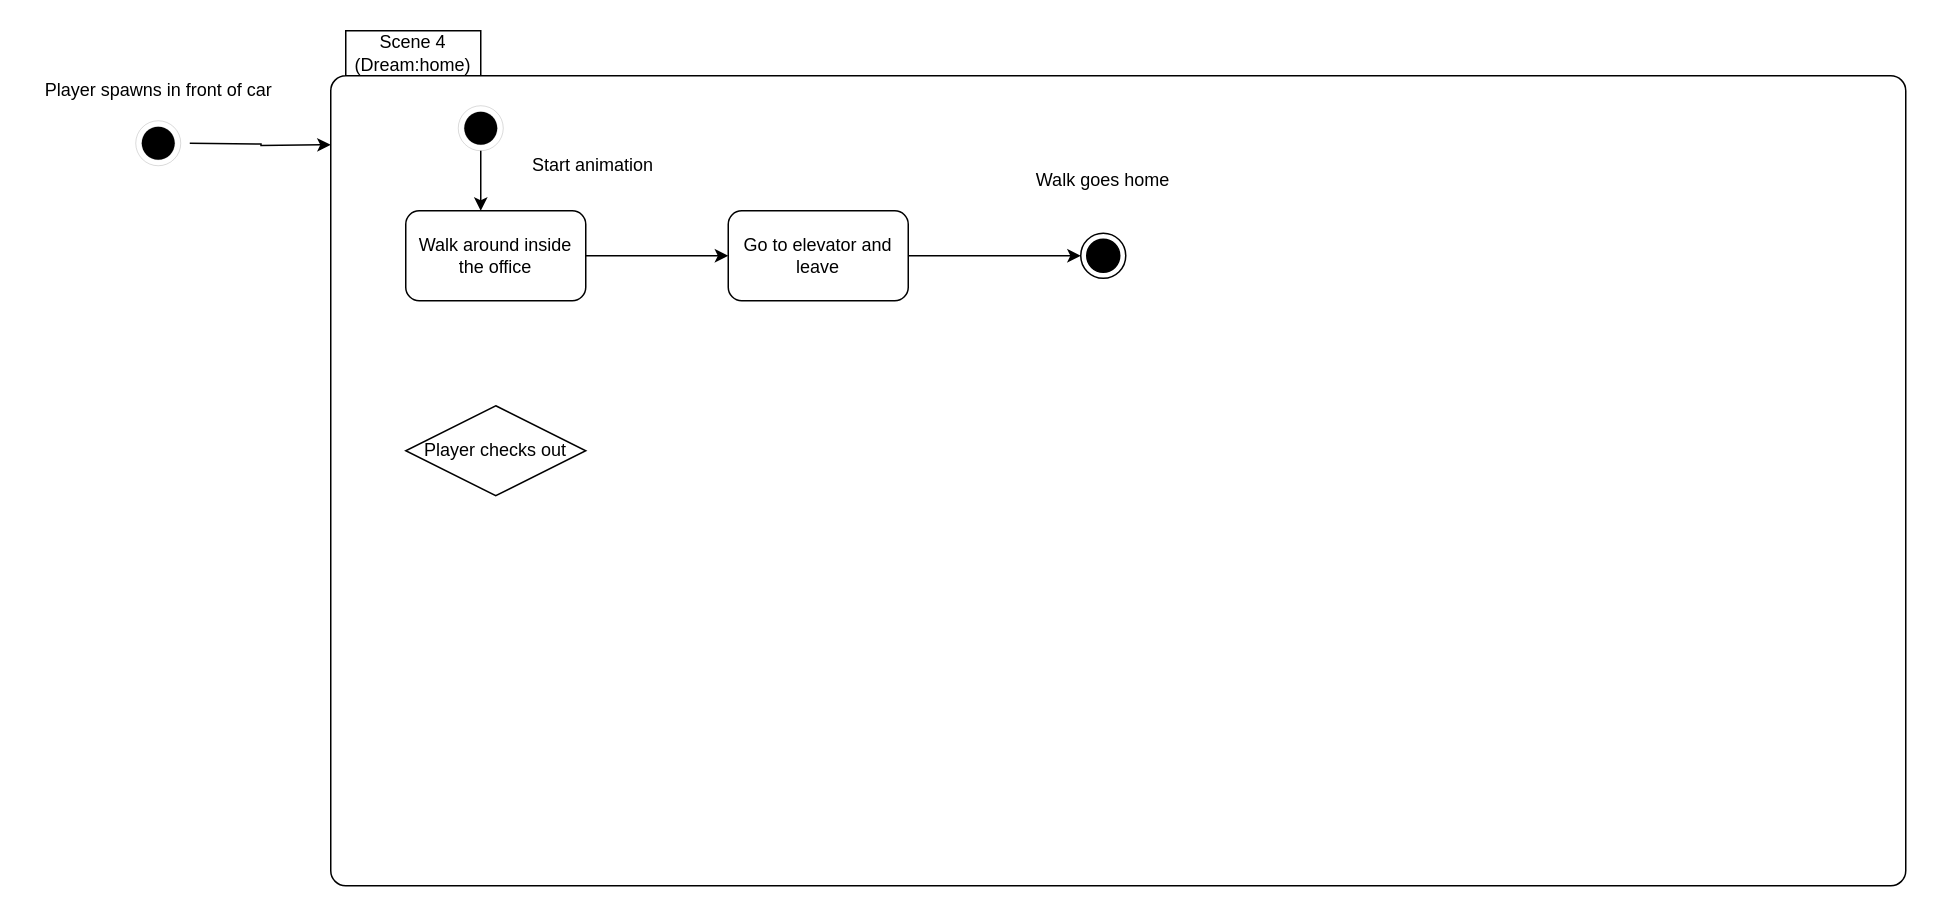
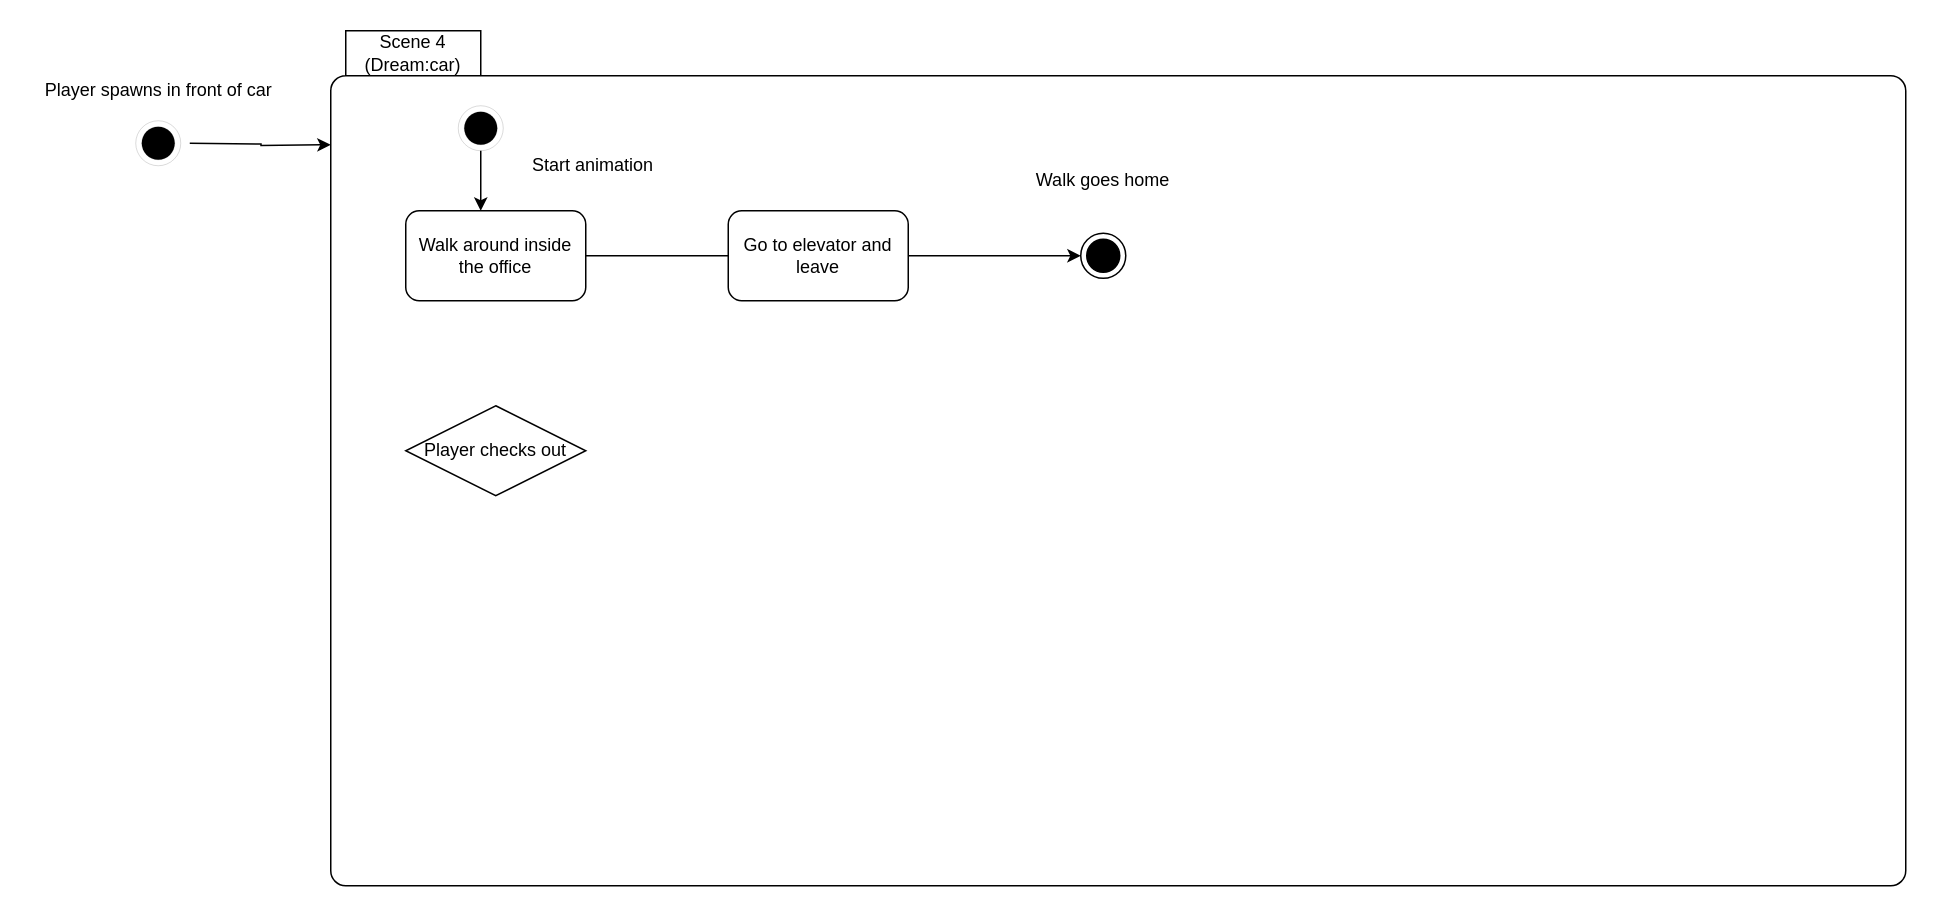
node "Scene 4 (Dream:home)": label "Scene 4 (Dream:home)" -> "Scene 4 (Dream:car)"
edge "Walk around inside the office" -> "Go to elevator and leave": arrowhead classic -> none
